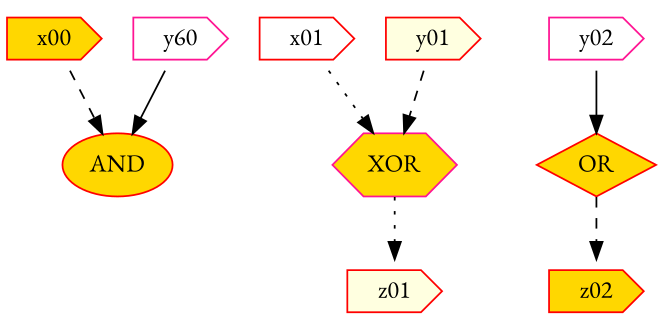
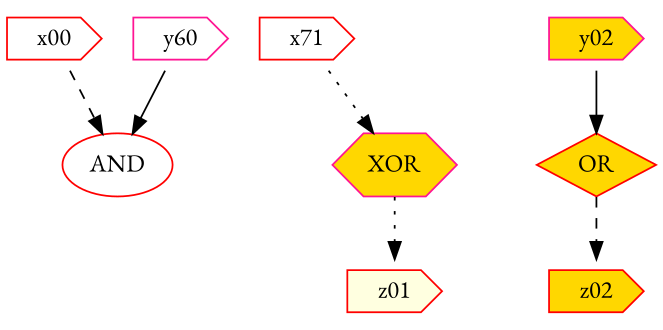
node "x00": fillcolor gold -> white
node "x01": label "x01" -> "x71"
node "y01": removed
node "y02": fillcolor white -> gold
node "AND": fillcolor gold -> white
